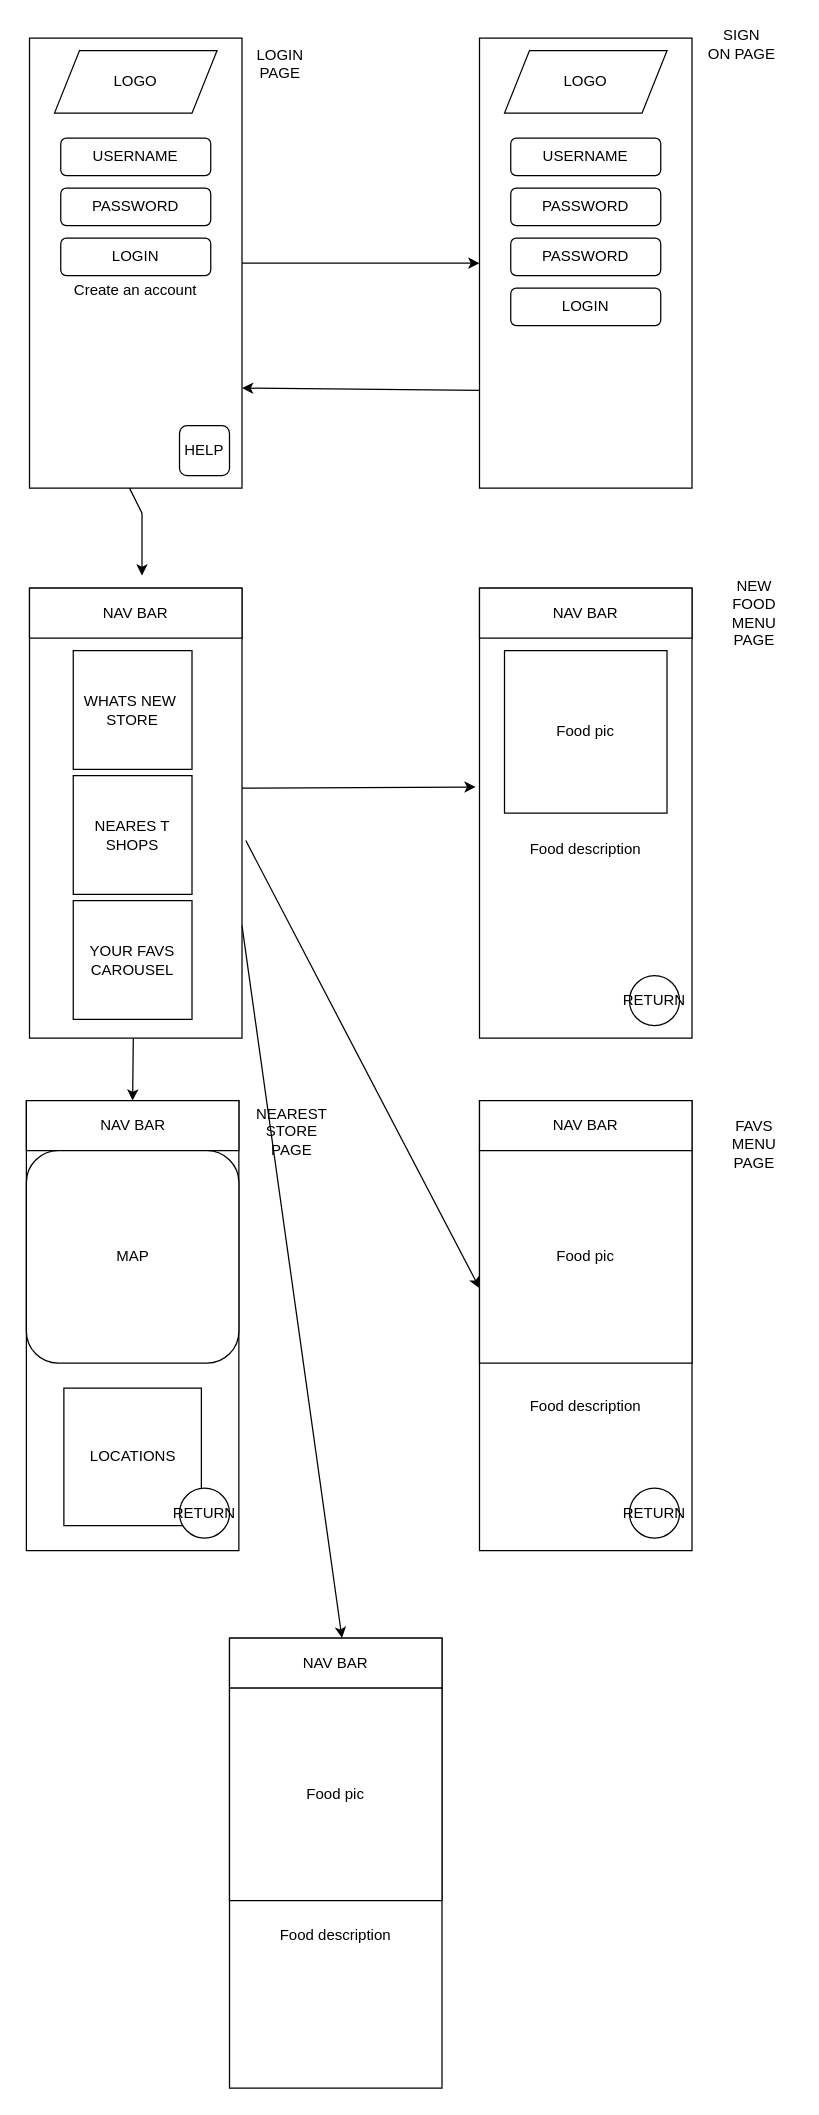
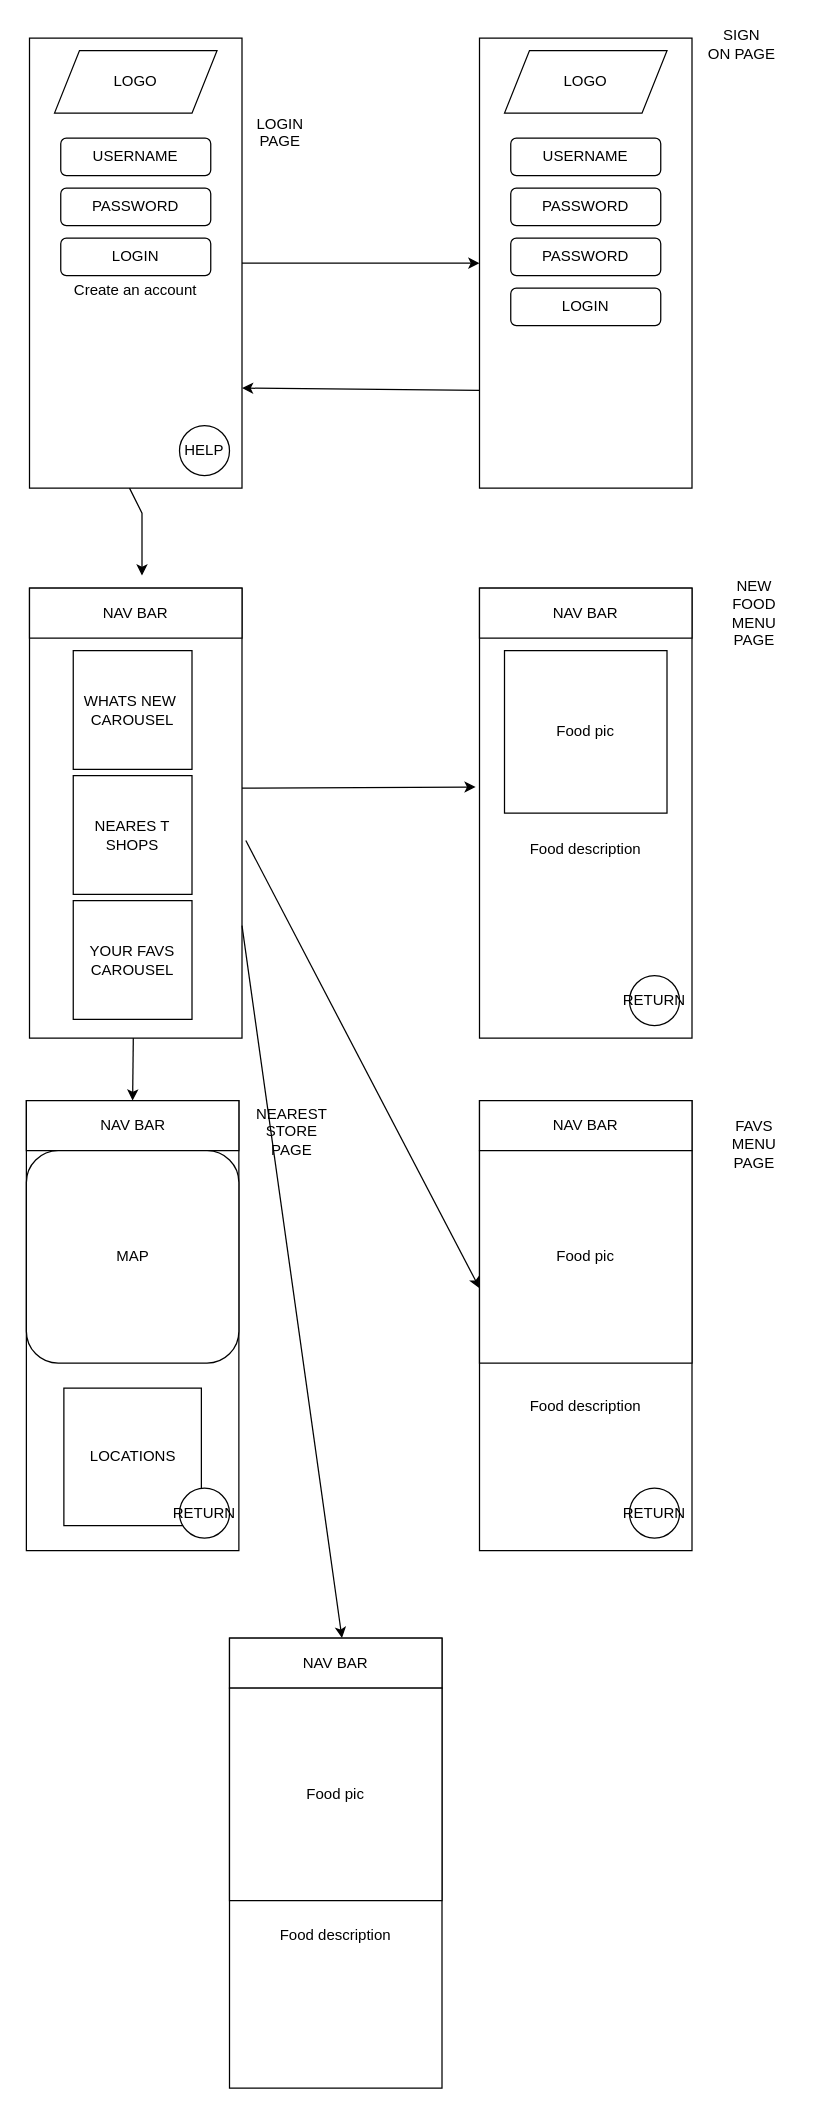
node "LOGIN PAGE": moved (292, 63) -> (292, 132)
node "HELP": shape rounded rectangle -> ellipse
node "WHATS NEW STORE": label "WHATS NEW STORE" -> "WHATS NEW CAROUSEL"
